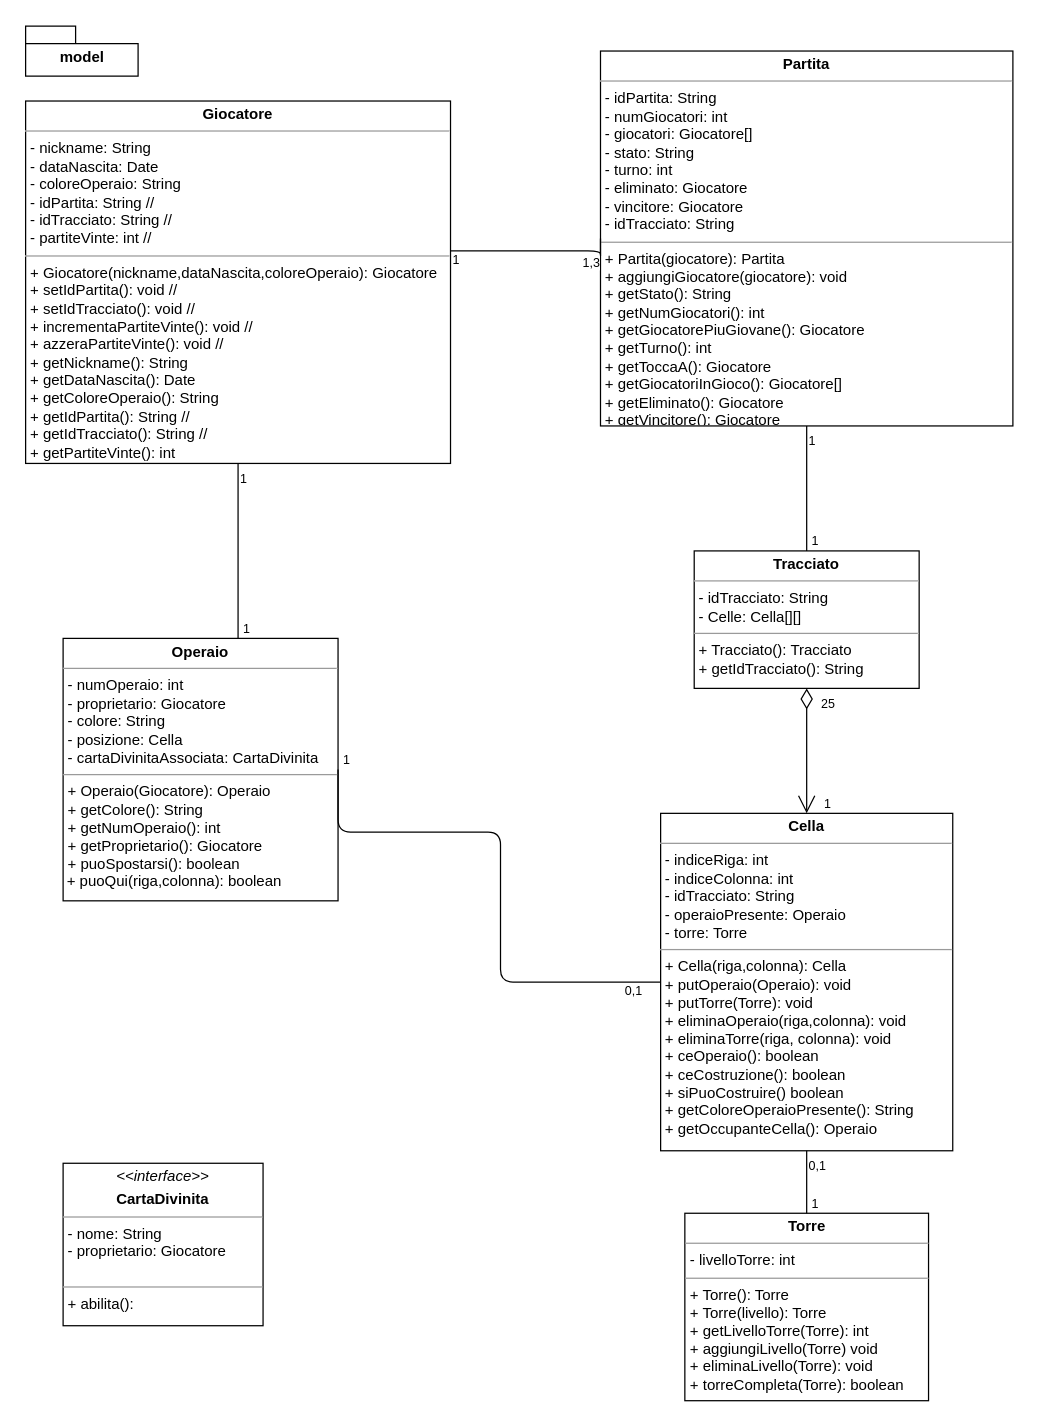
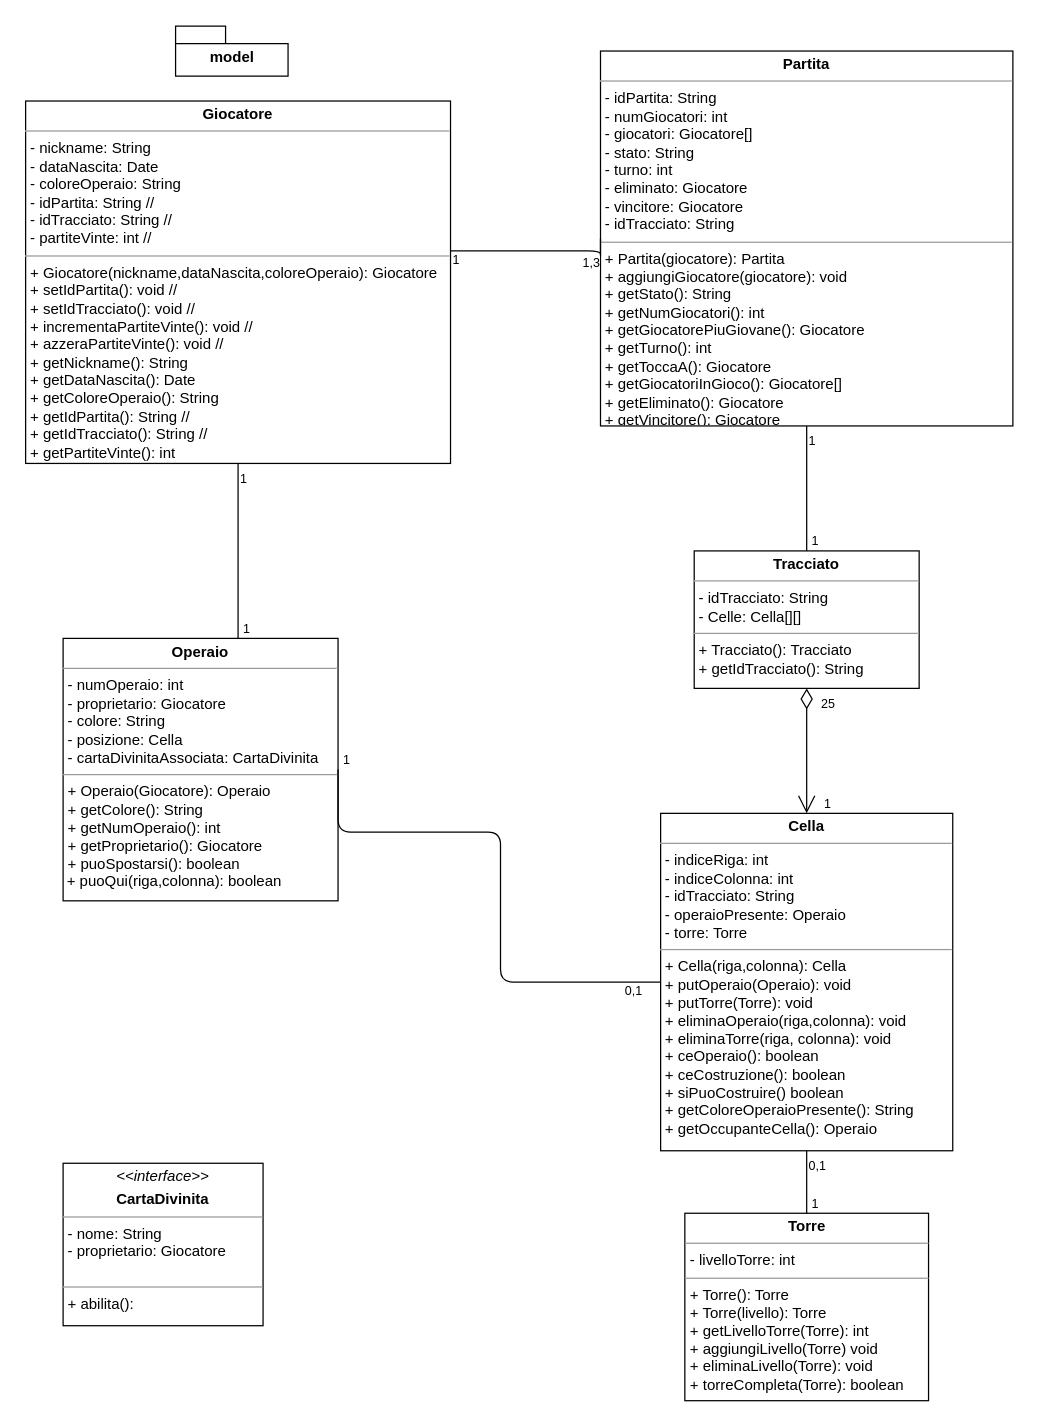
node "model": moved (82, 51) -> (232, 51)
